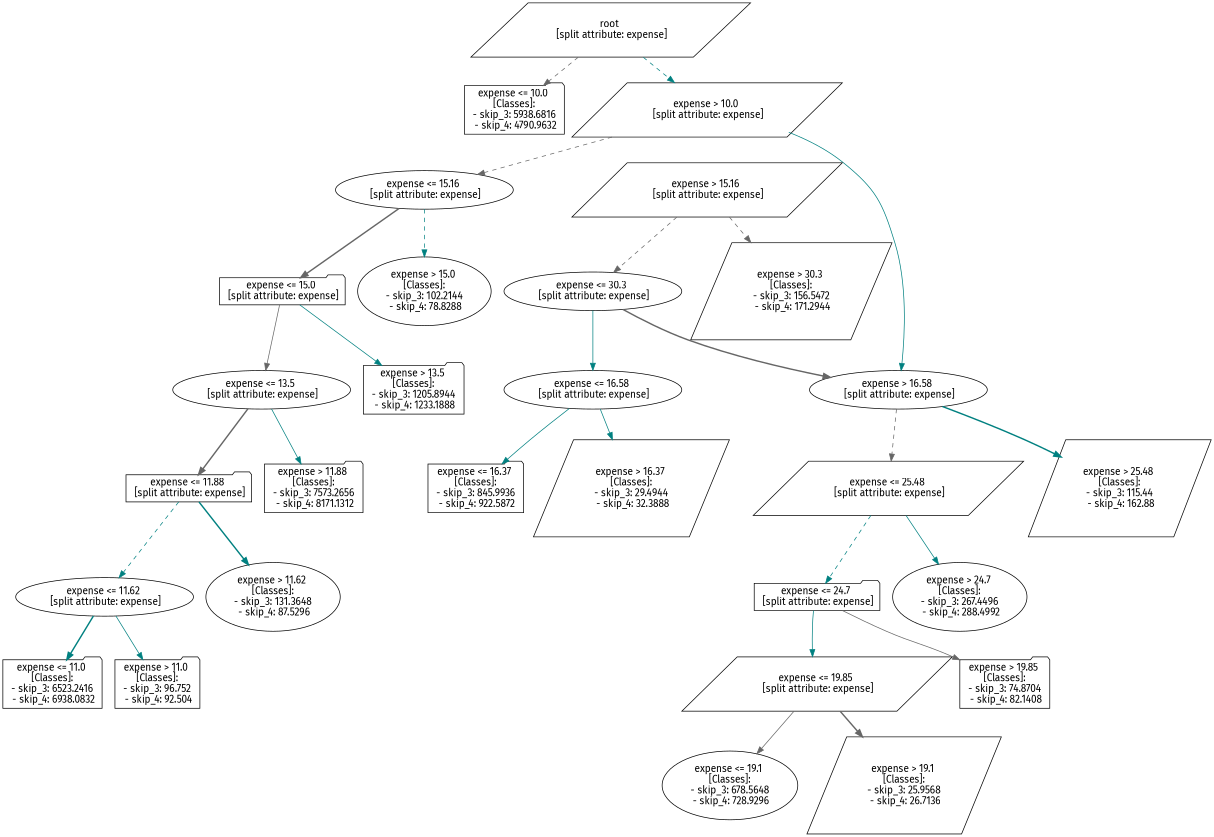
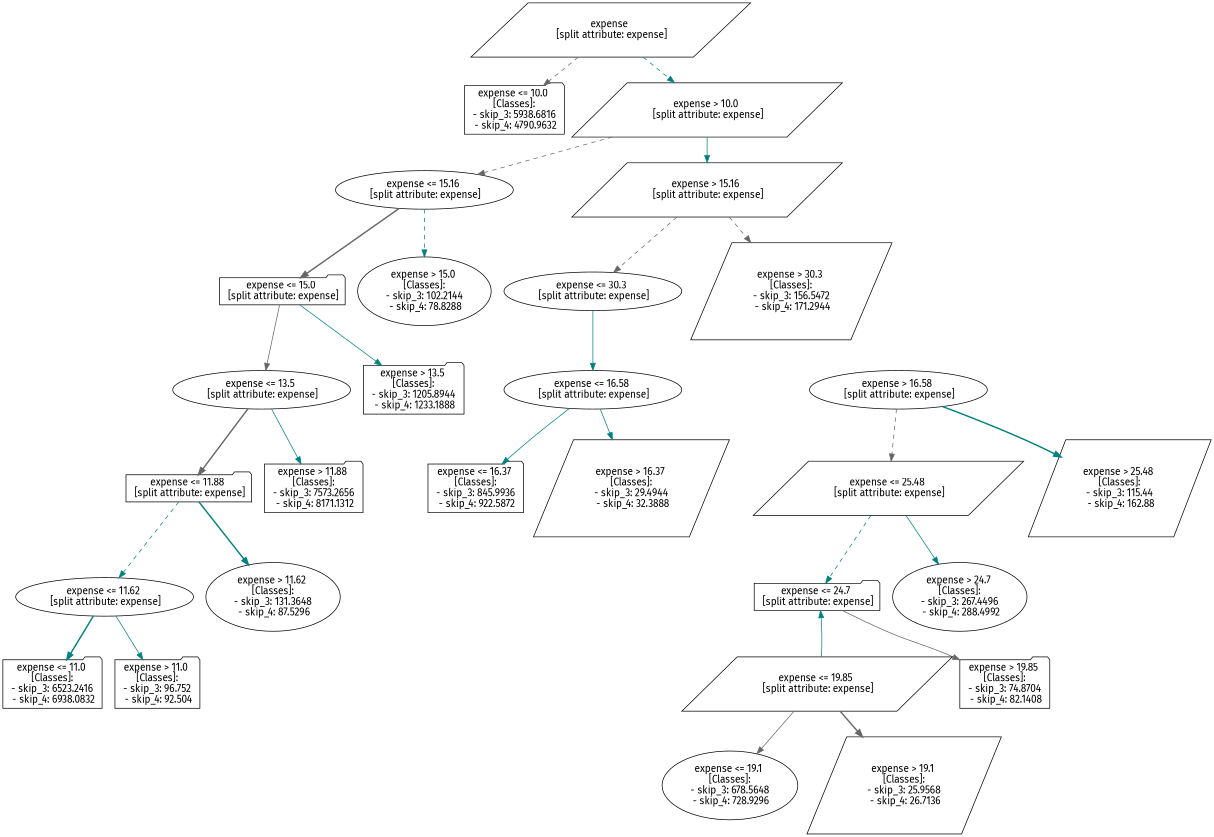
node "root [split attribute: expense]": label "root [split attribute: expense]" -> "expense [split attribute: expense]"
edge "expense > 10.0 [split attribute: expense]" -> "expense > 16.58 [split attribute: expense]": now "expense > 10.0 [split attribute: expense]" -> "expense > 15.16 [split attribute: expense]"
edge "expense <= 30.3 [split attribute: expense]" -> "expense > 16.58 [split attribute: expense]": removed
edge "expense <= 24.7 [split attribute: expense]" -> "expense <= 19.85 [split attribute: expense]": reversed
